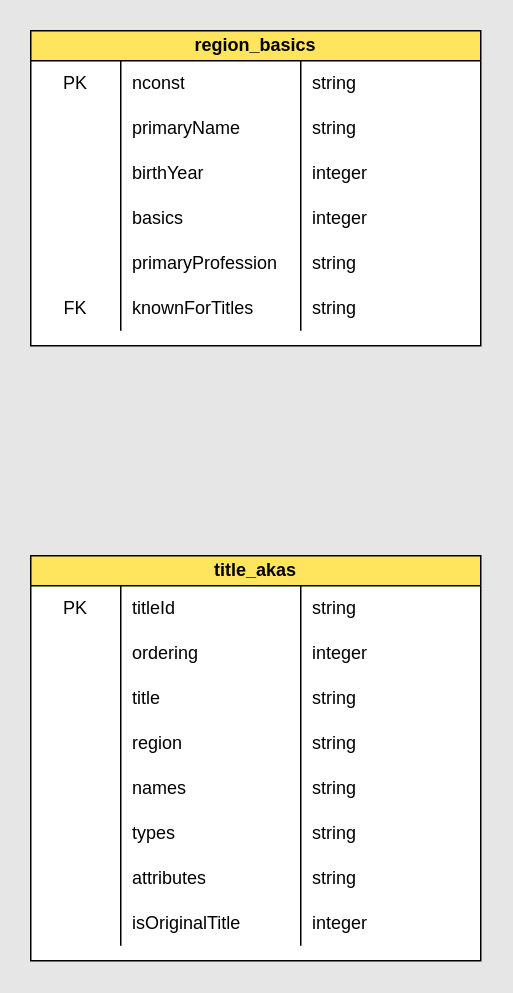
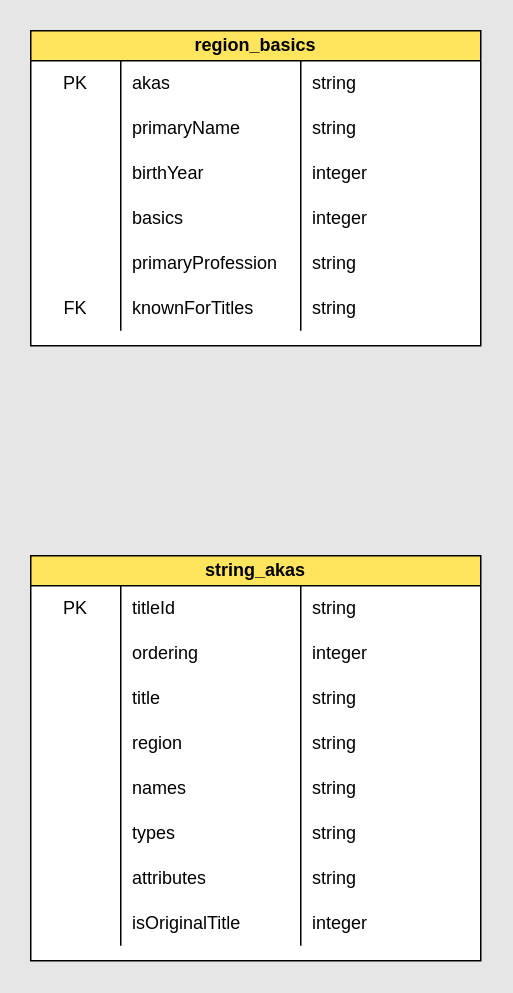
node "nconst": label "nconst" -> "akas"
node "title_akas": label "title_akas" -> "string_akas"
